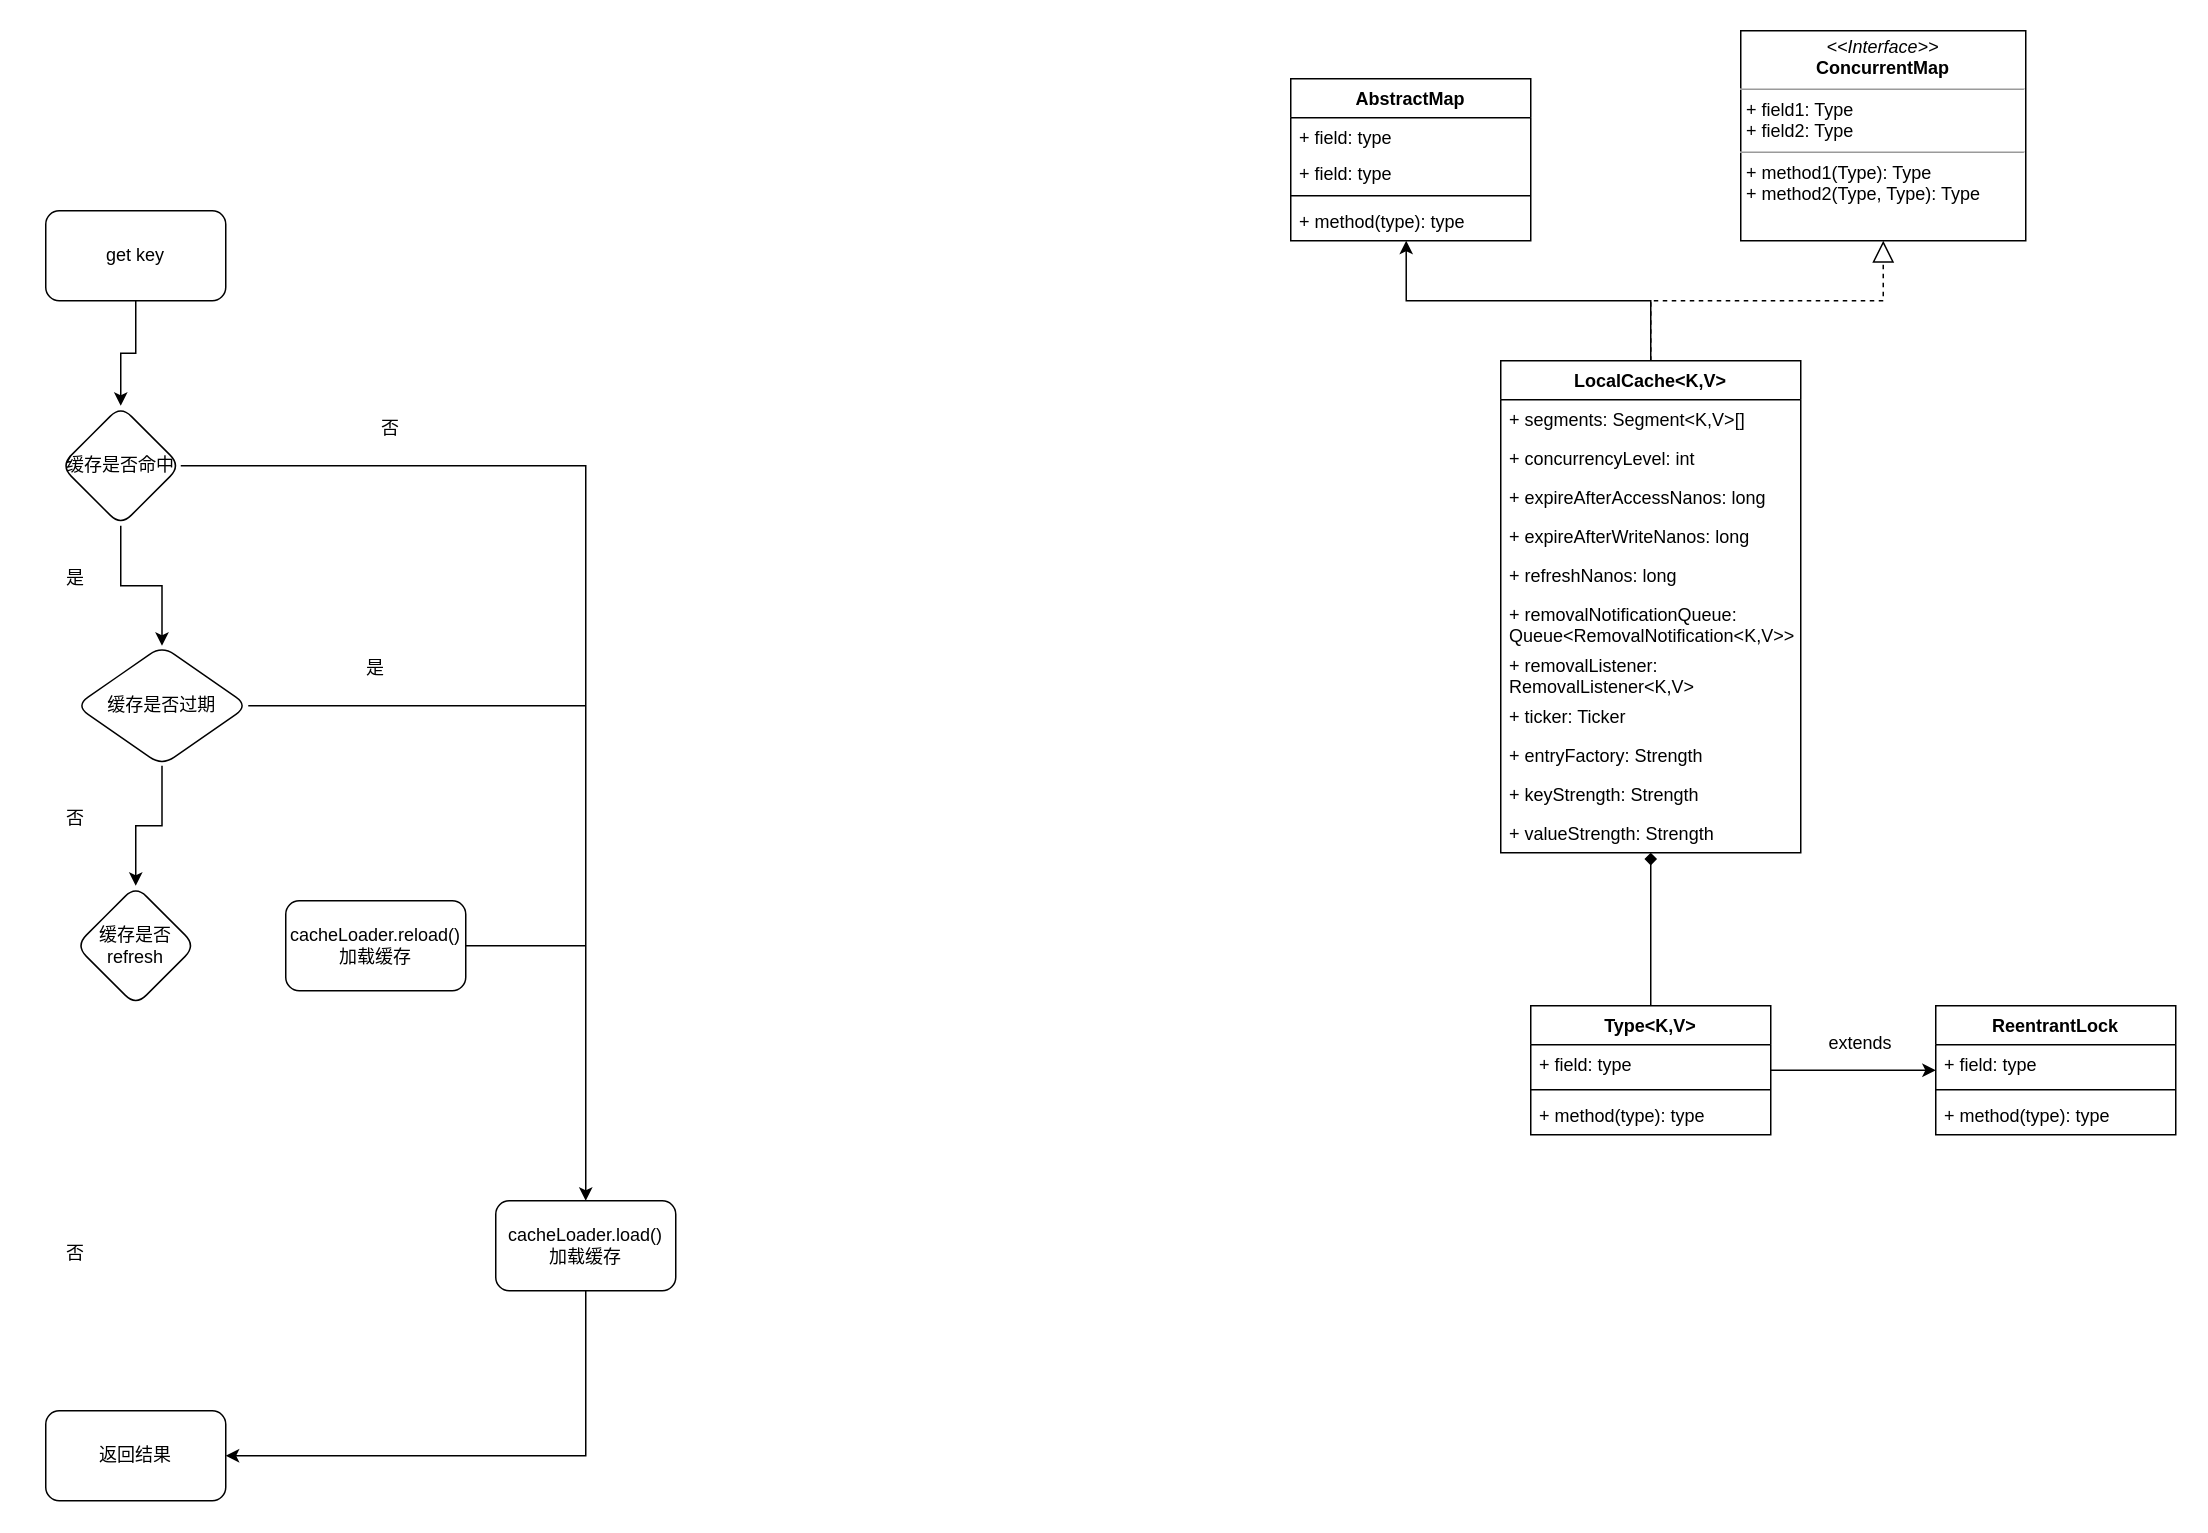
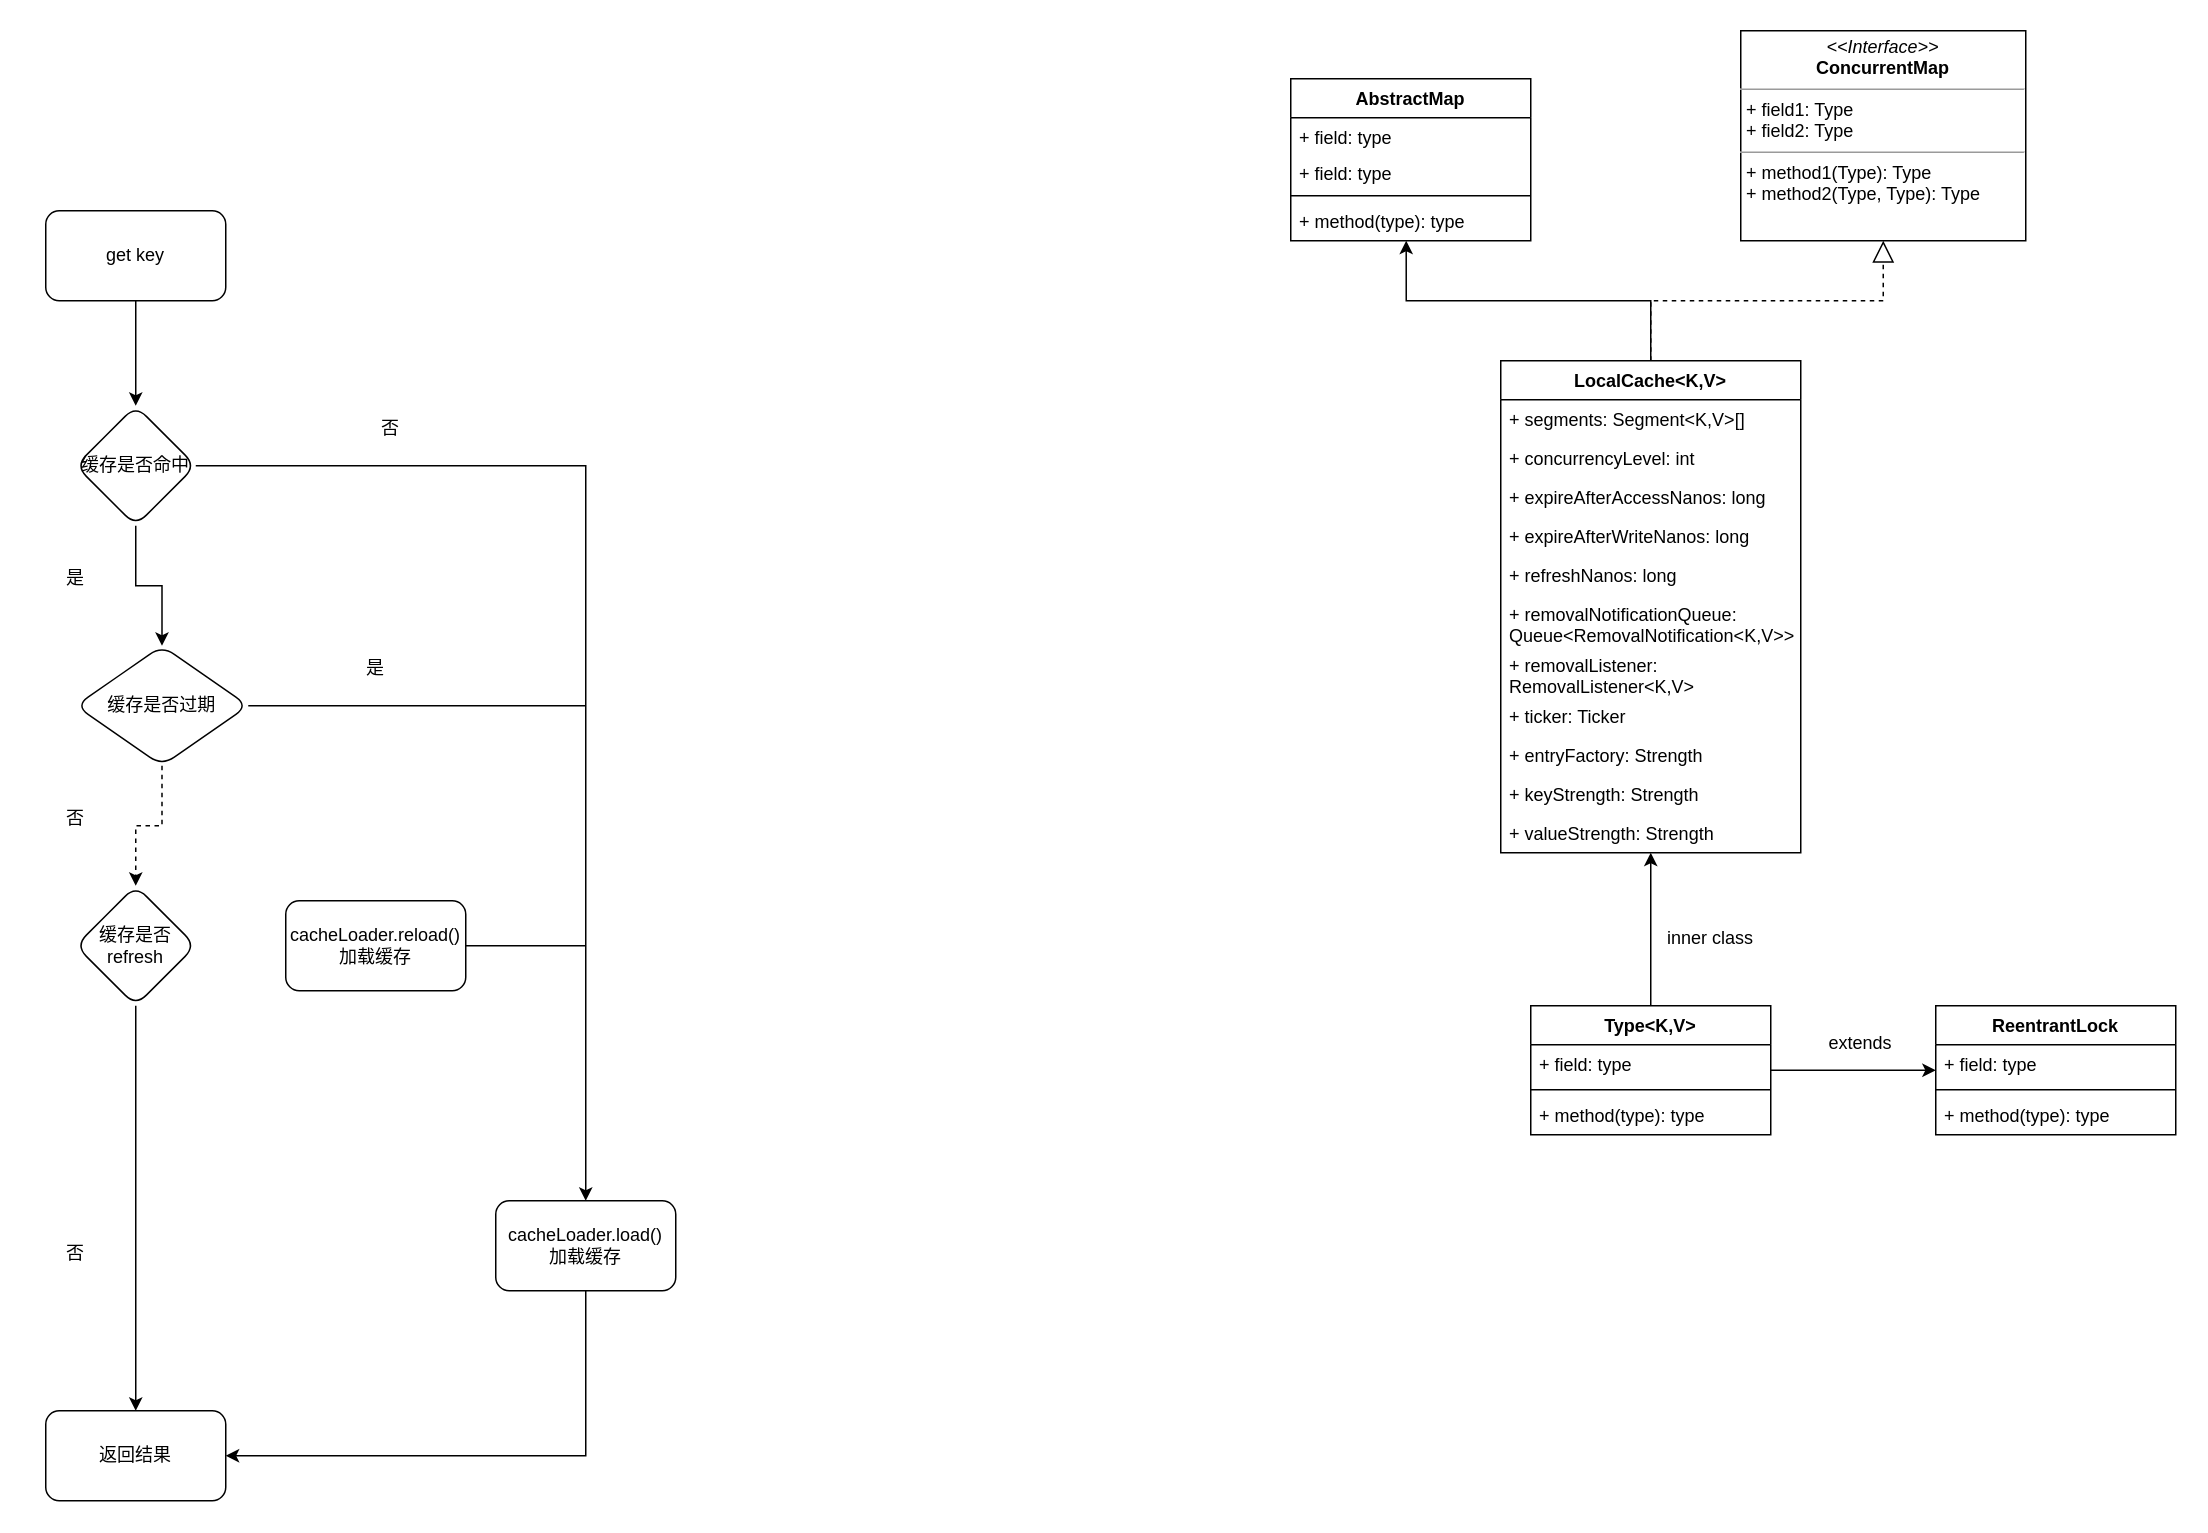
node "缓存是否命中": moved (121, 466) -> (136, 466)
edge "缓存是否过期" -> "缓存是否 refresh": style solid -> dashed
edge "Type<K,V>" -> "LocalCache<K,V>": arrowhead diamond -> classic
node "inner class": added
edge "缓存是否 refresh" -> "返回结果": added
